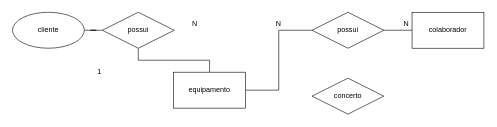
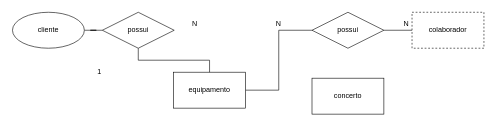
node "colaborador": style solid -> dashed
node "concerto": shape diamond -> rectangle
